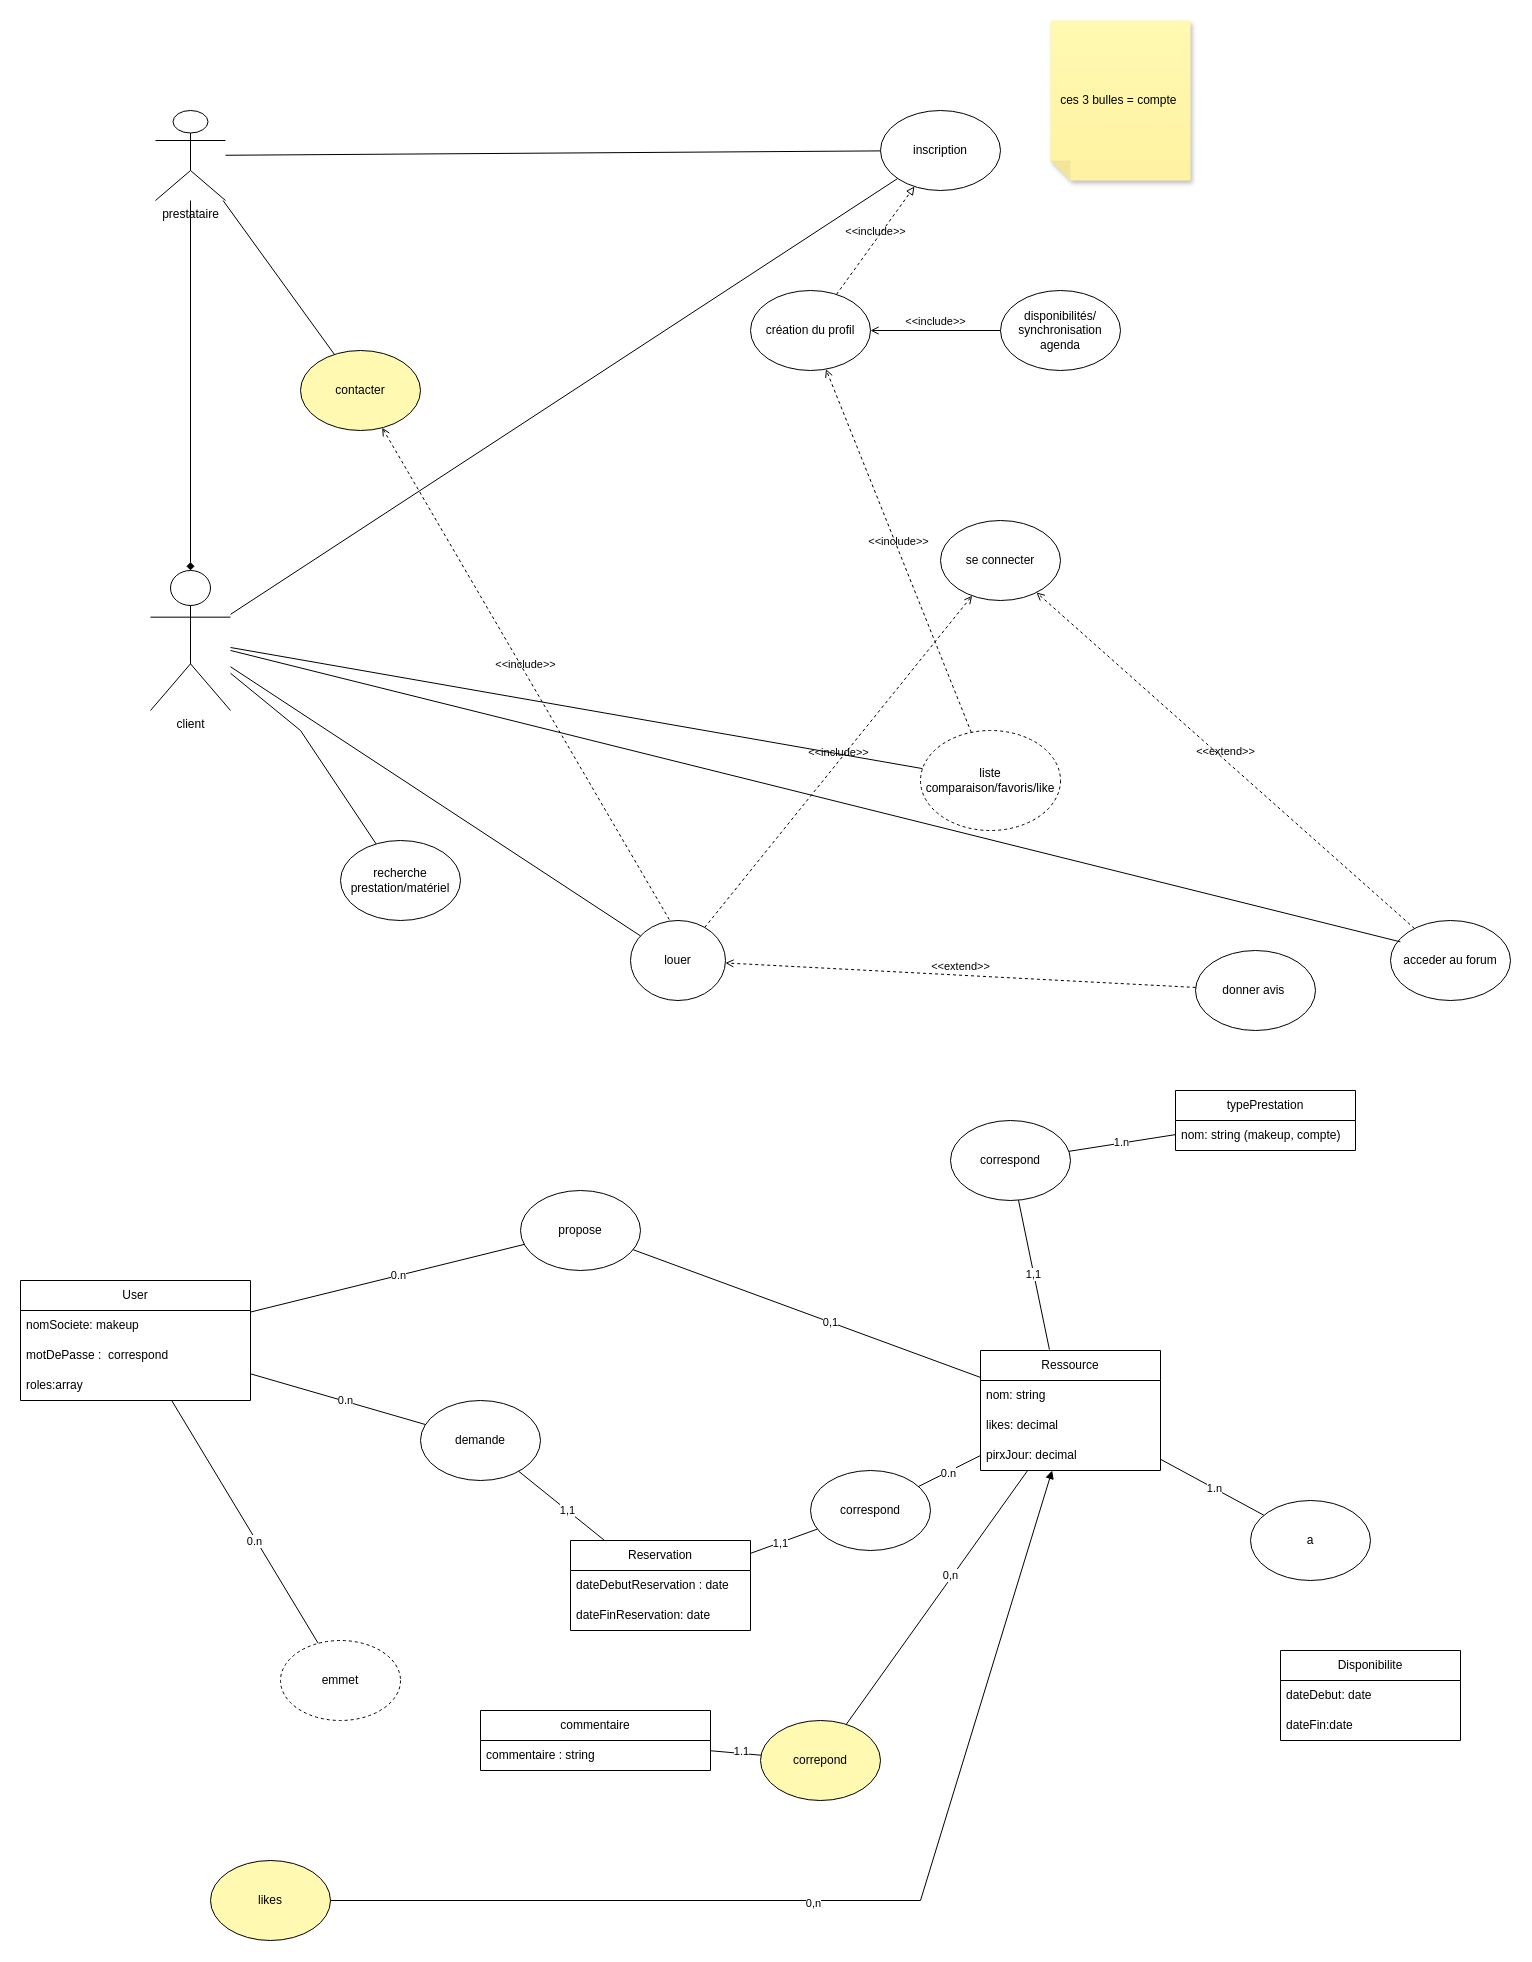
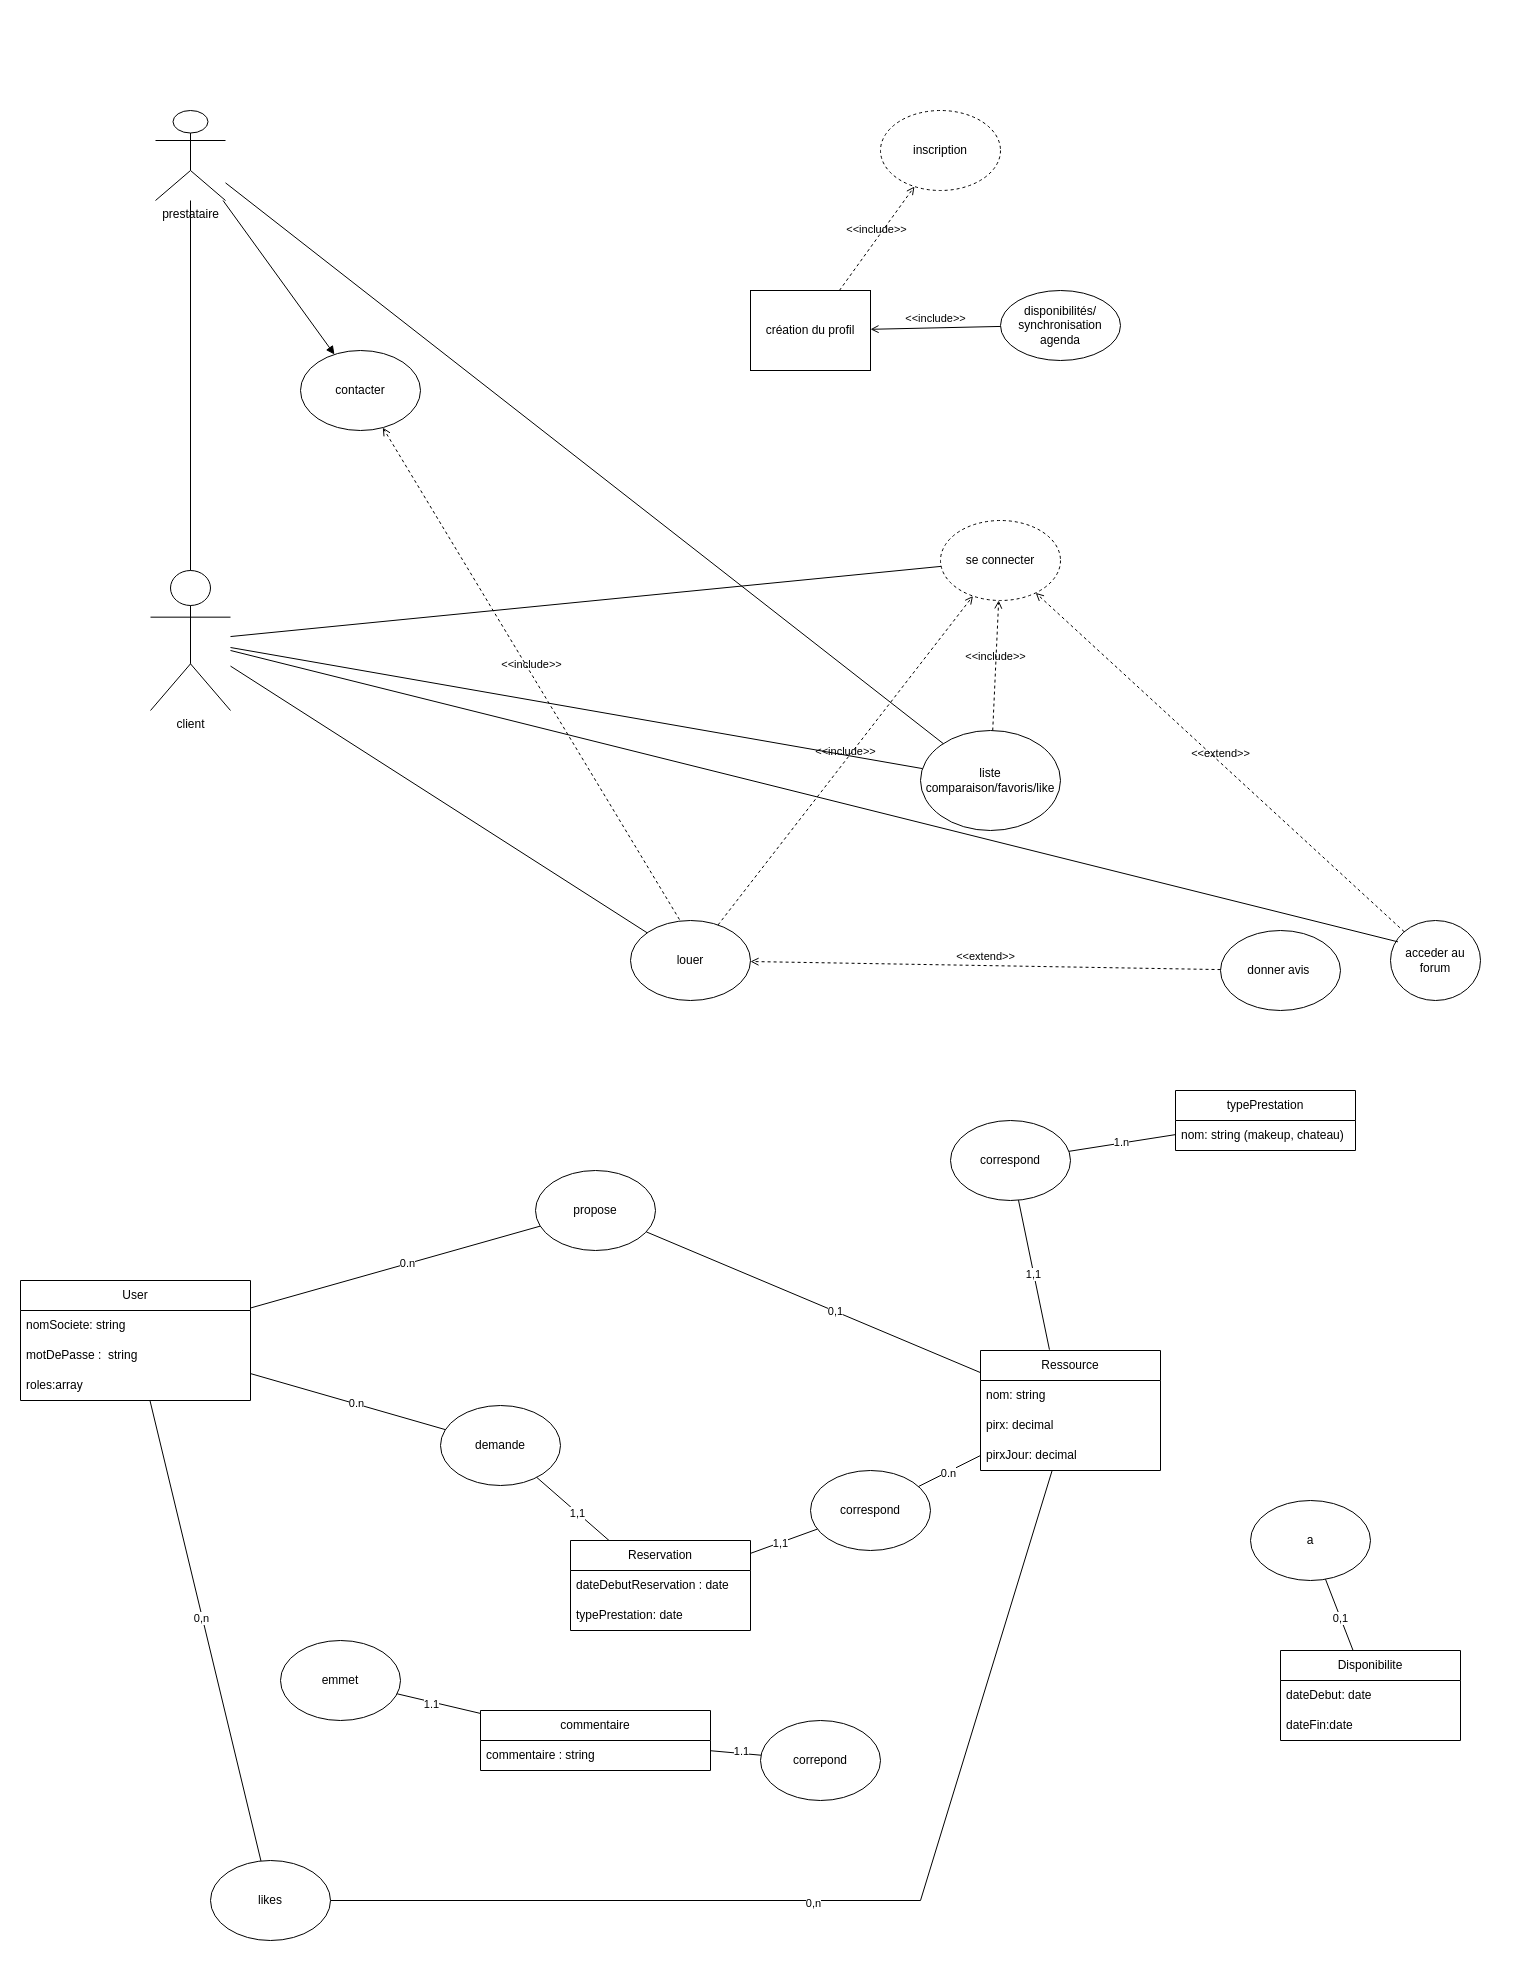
node "ces 3 bulles = compte": removed
node "inscription": style solid -> dashed
edge "inscription" -- "prestataire": now "liste comparaison/favoris/like" -- "prestataire"
edge "création du profil" -> "inscription": arrowhead block -> open
node "création du profil": shape ellipse -> rectangle
node "disponibilités/ synchronisation agenda": size 120x80 -> 120x70
edge "prestataire" -- "contacter": arrowhead none -> block
node "contacter": fillcolor #fff9b2 -> #ffffff
edge "inscription" -- "client": now "se connecter" -- "client"
edge "liste comparaison/favoris/like" -> "création du profil": now "liste comparaison/favoris/like" -> "se connecter"
node "se connecter": style solid -> dashed
edge "prestataire" -> "client": arrowhead diamond -> none
edge "client" -- "recherche prestation/matériel": removed
node "liste comparaison/favoris/like": style dashed -> solid
node "recherche prestation/matériel": removed
node "louer": size 95x80 -> 120x80
node "acceder au forum": size 120x80 -> 90x80
node "donner avis": moved (1256, 991) -> (1281, 971)
node "nom: string (makeup, compte)": label "nom: string (makeup, compte)" -> "nom: string (makeup, chateau)"
node "propose": moved (581, 1231) -> (596, 1211)
node "nomSociete: makeup": label "nomSociete: makeup" -> "nomSociete: string"
node "motDePasse : correspond": label "motDePasse : correspond" -> "motDePasse : string"
node "likes: decimal": label "likes: decimal" -> "pirx: decimal"
node "demande": moved (481, 1441) -> (501, 1446)
edge "likes" -> "Ressource": arrowhead block -> none
edge "Ressource" -- "a": removed, label "1.n"
edge "User" -- "emmet": removed, label "0.n"
edge "Ressource" -- "correpond": removed, label "0,n"
edge "a" -- "Disponibilite": added, label "0,1"
node "dateFinReservation: date": label "dateFinReservation: date" -> "typePrestation: date"
edge "User" -- "likes": added, label "0,n"
node "emmet": style dashed -> solid
edge "emmet" -- "commentaire": added, label "1.1"
node "correpond": fillcolor #fff9b2 -> #ffffff
node "likes": fillcolor #fff9b2 -> #ffffff
